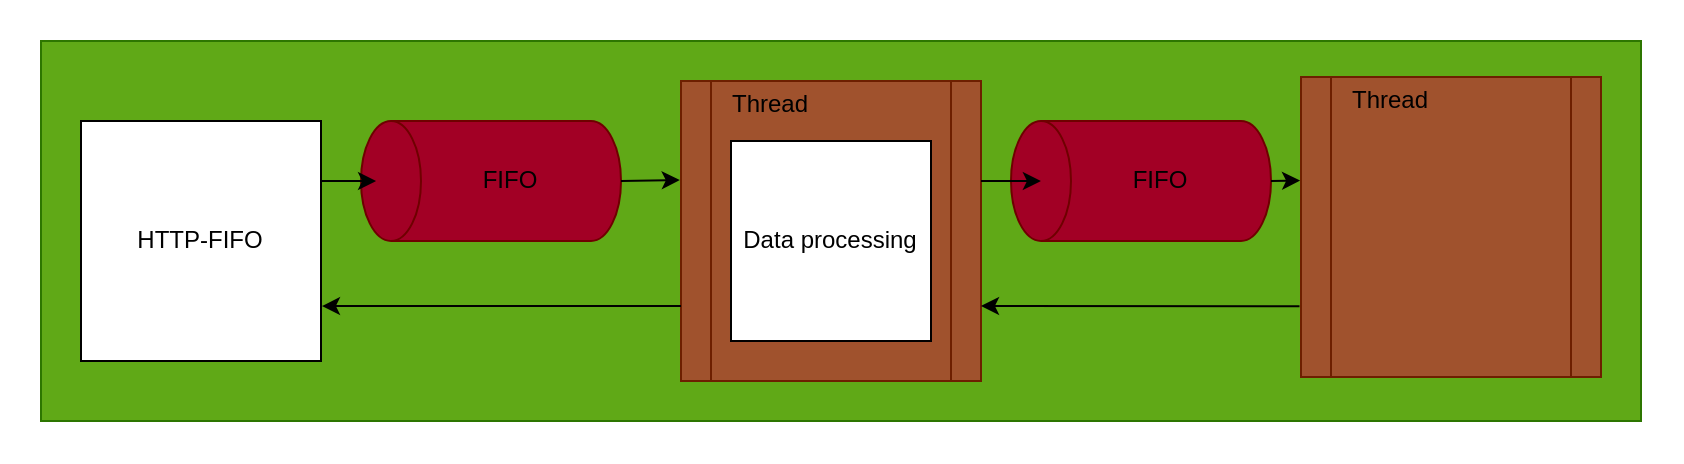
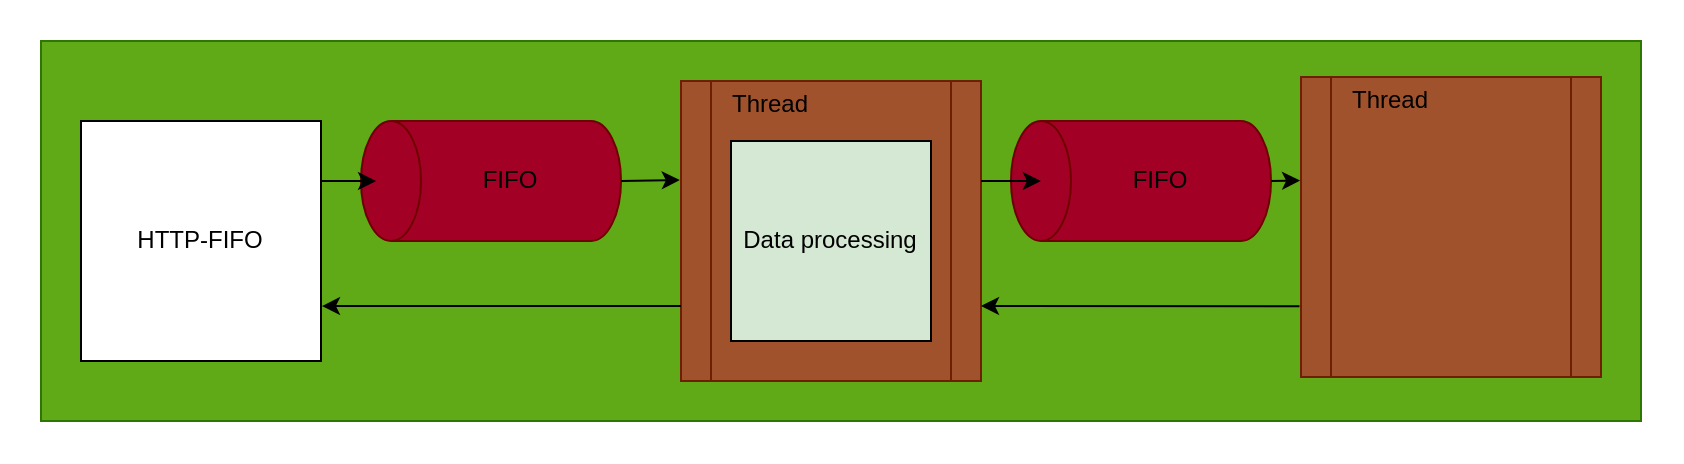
node "Data processing": fillcolor #ffffff -> #d5e8d4
